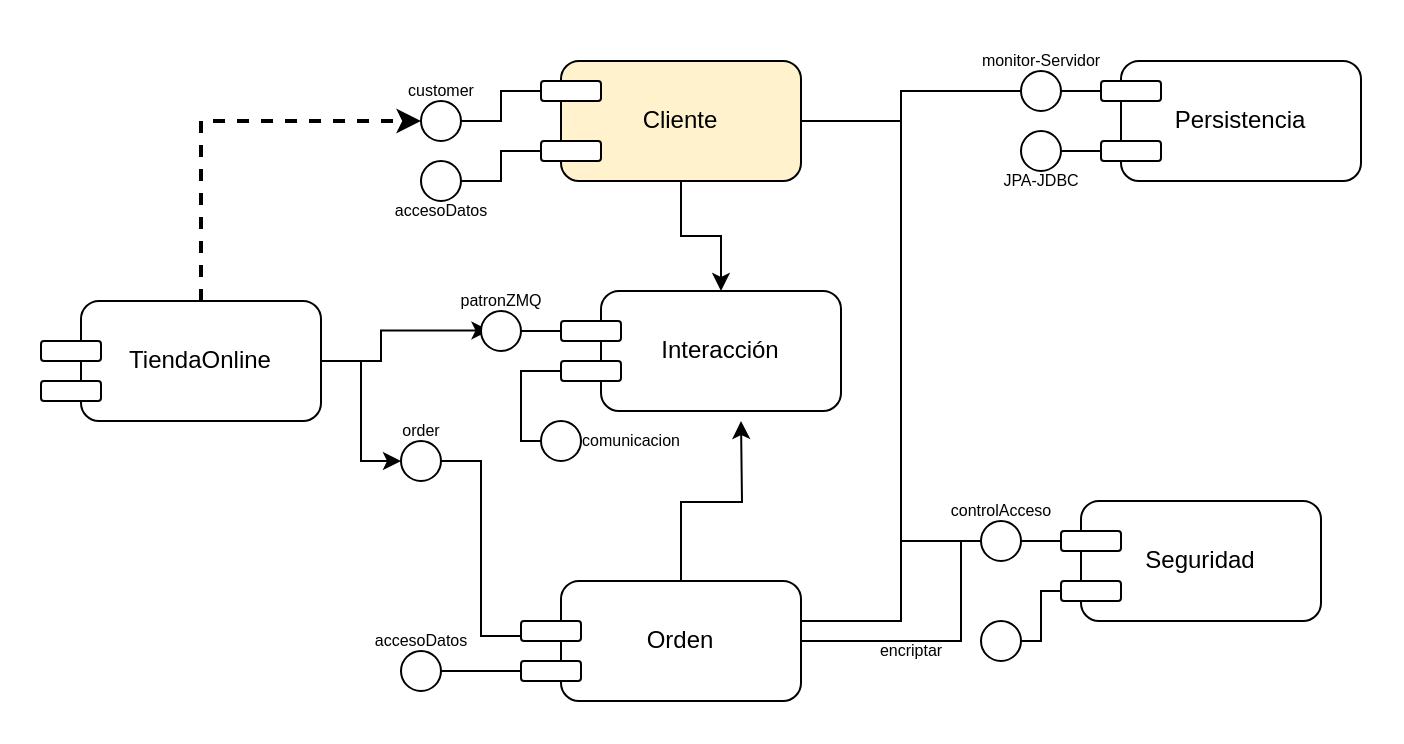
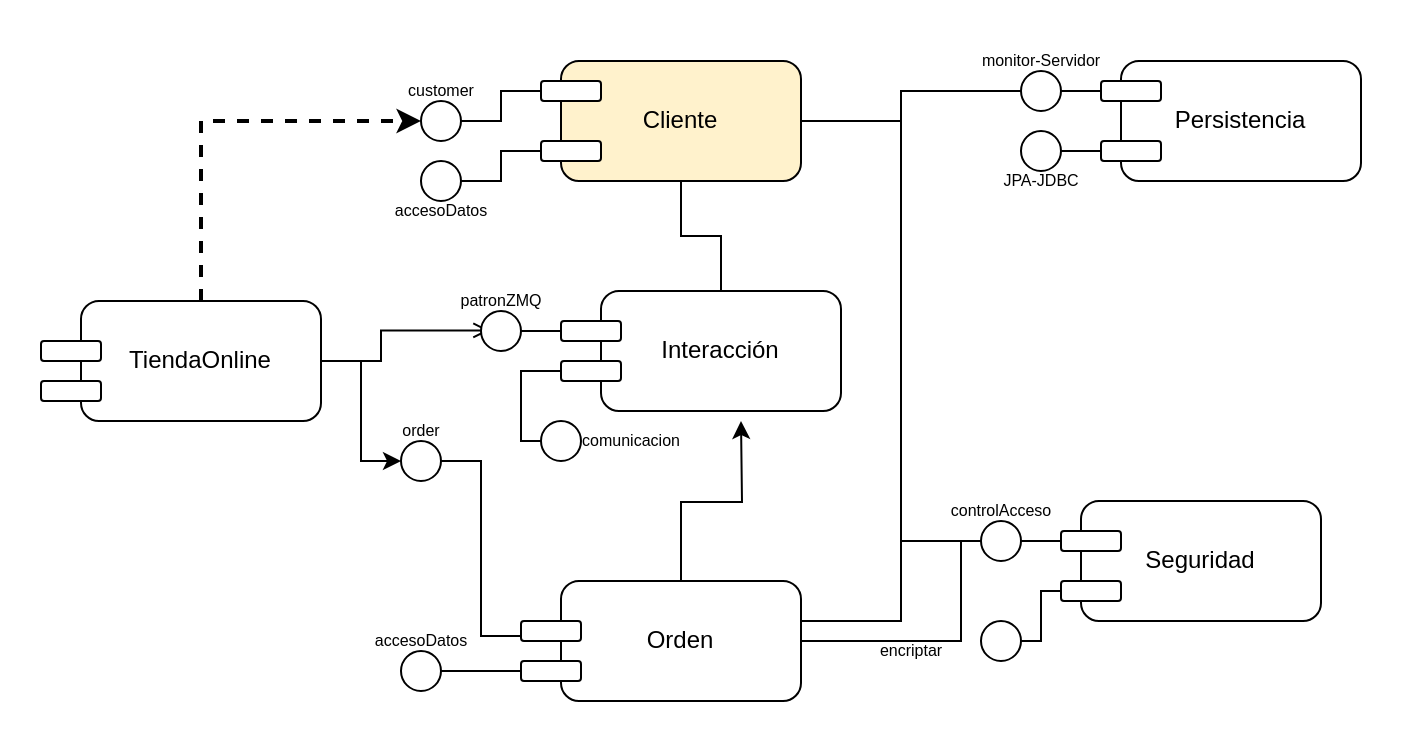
edge "Cliente" -> "Interacción": arrowhead classic -> none
edge "TiendaOnline" -> "patronZMQ": arrowhead classic -> open
